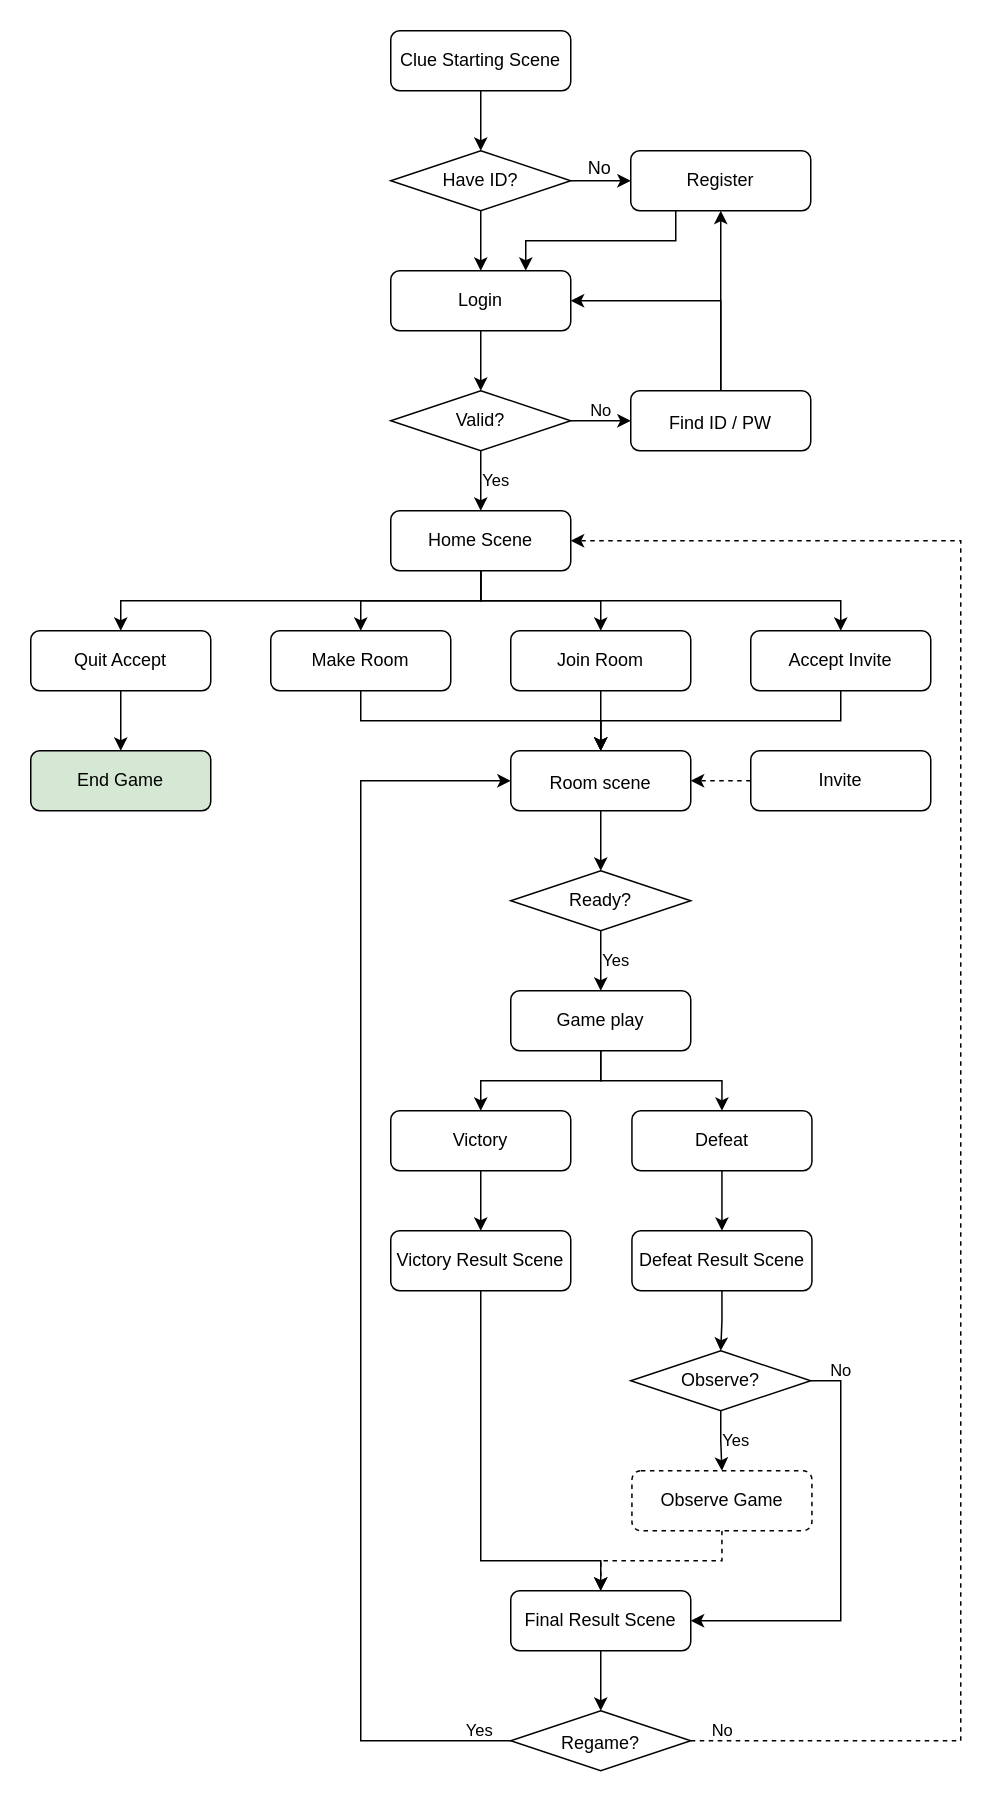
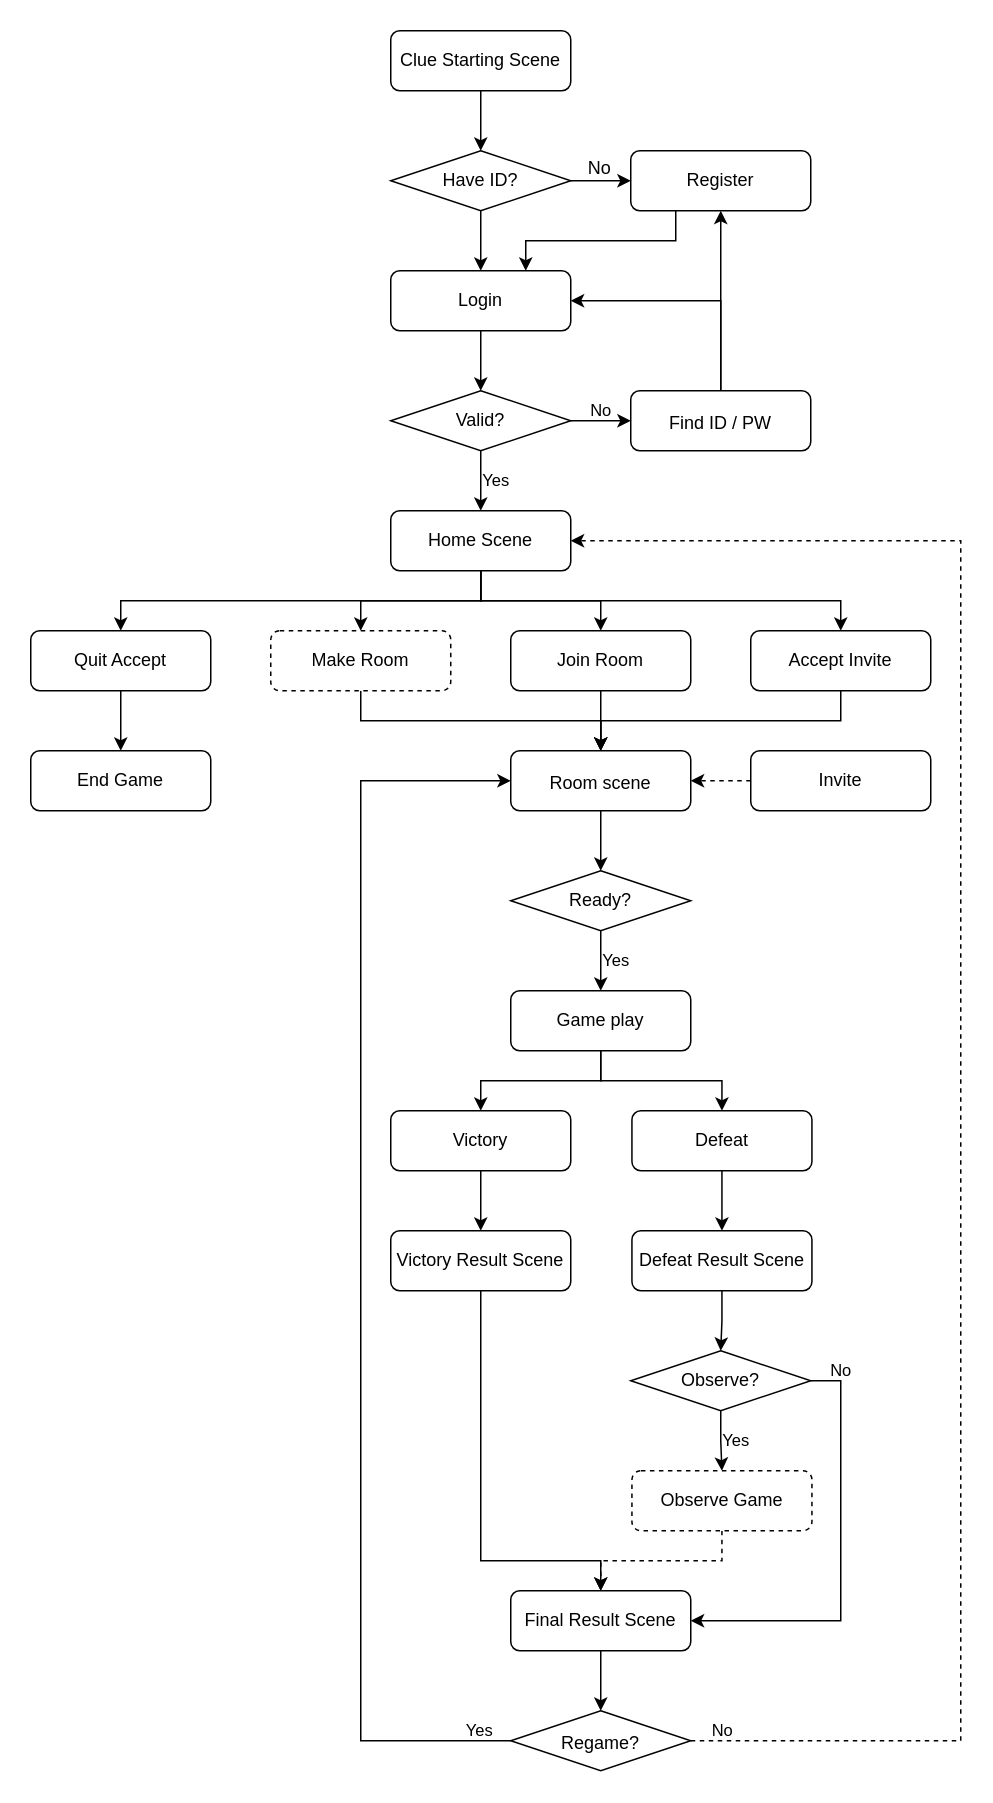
node "Make Room": style solid -> dashed
node "End Game": fillcolor #d5e8d4 -> #ffffff
